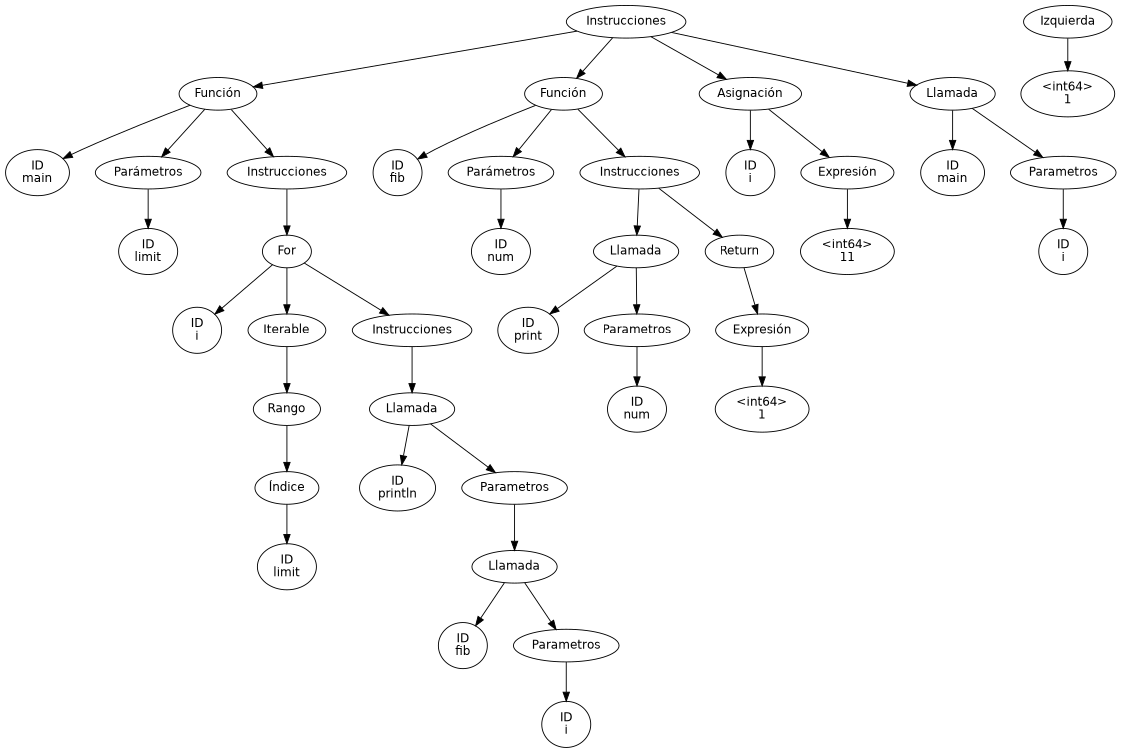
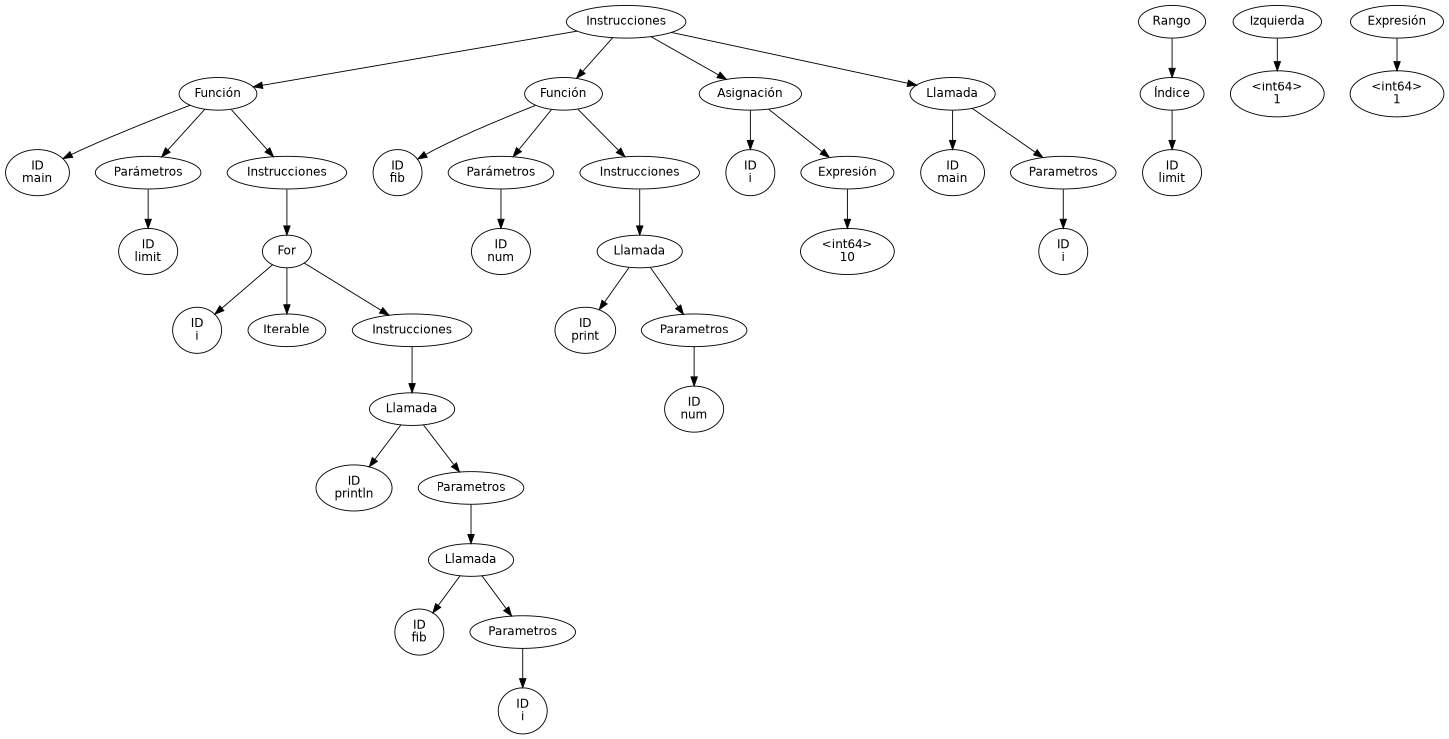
node "Return": removed
node "<int64> 11": label "<int64> 11" -> "<int64> 10"
edge "Iterable" -> "Rango": removed
